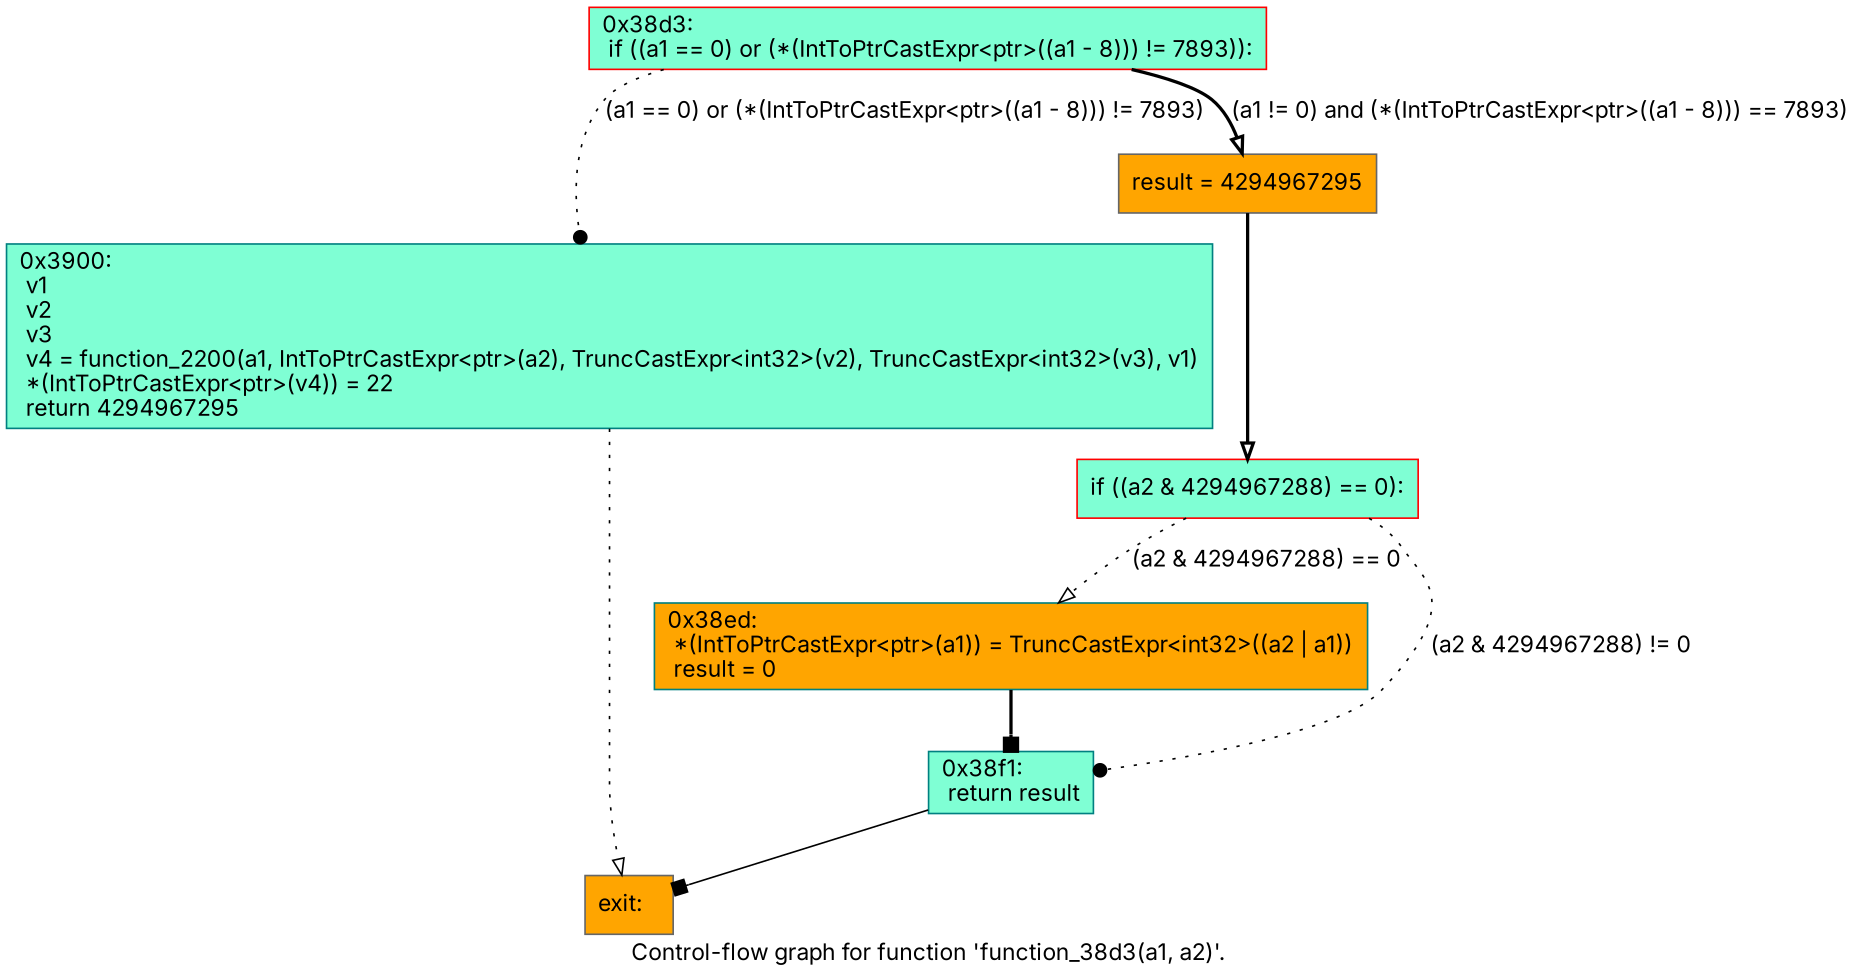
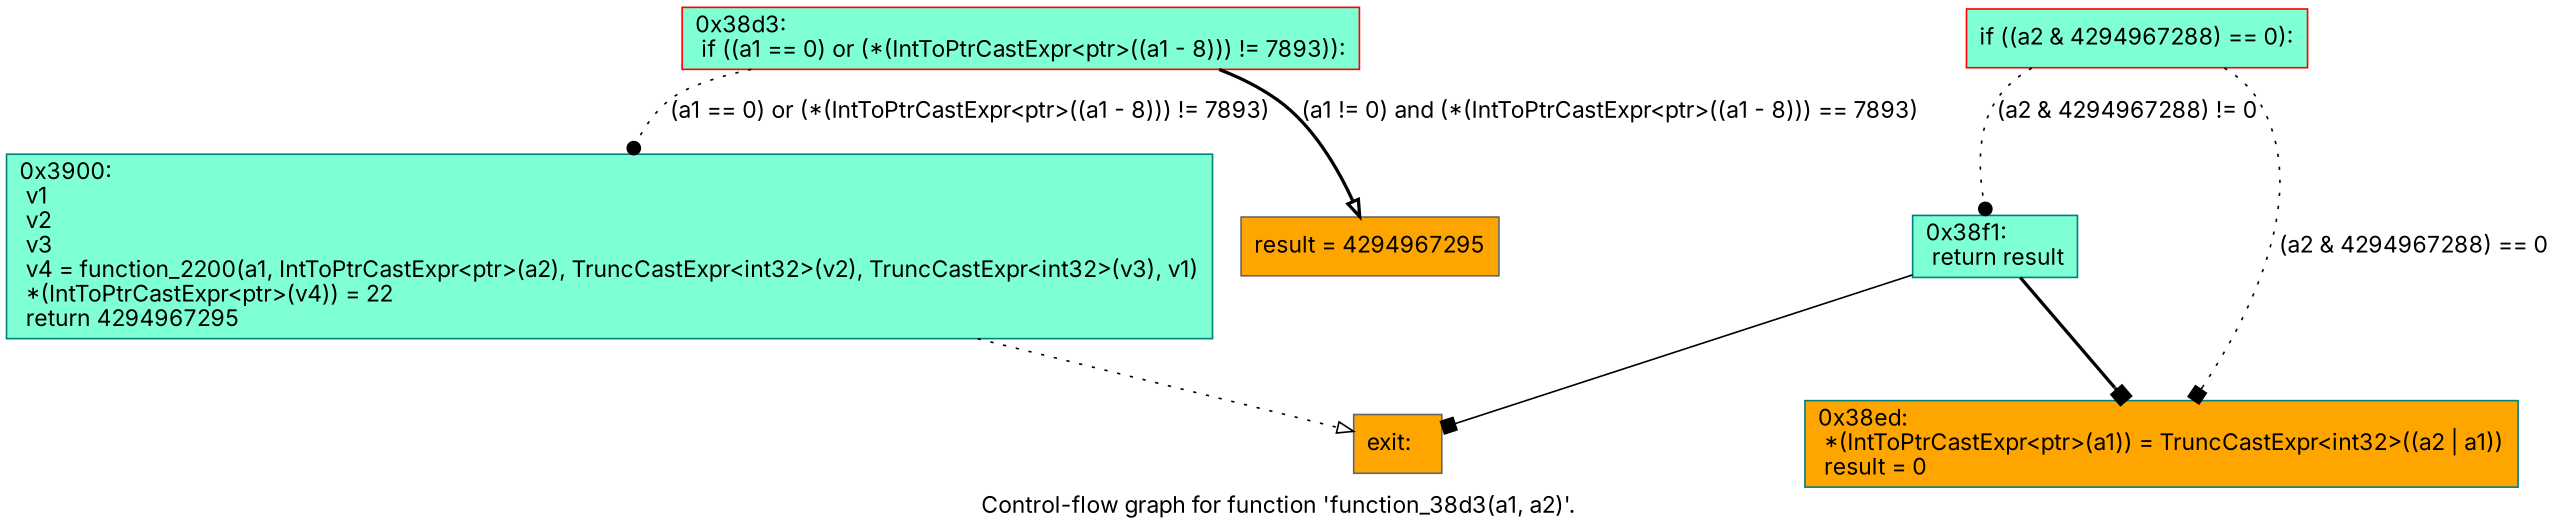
edge "result = 4294967295" -> "if ((a2 & 4294967288) == 0):": removed
edge "if ((a2 & 4294967288) == 0):" -> "0x38ed:": arrowhead onormal -> box
edge "0x38ed:" -> "0x38f1:": reversed
